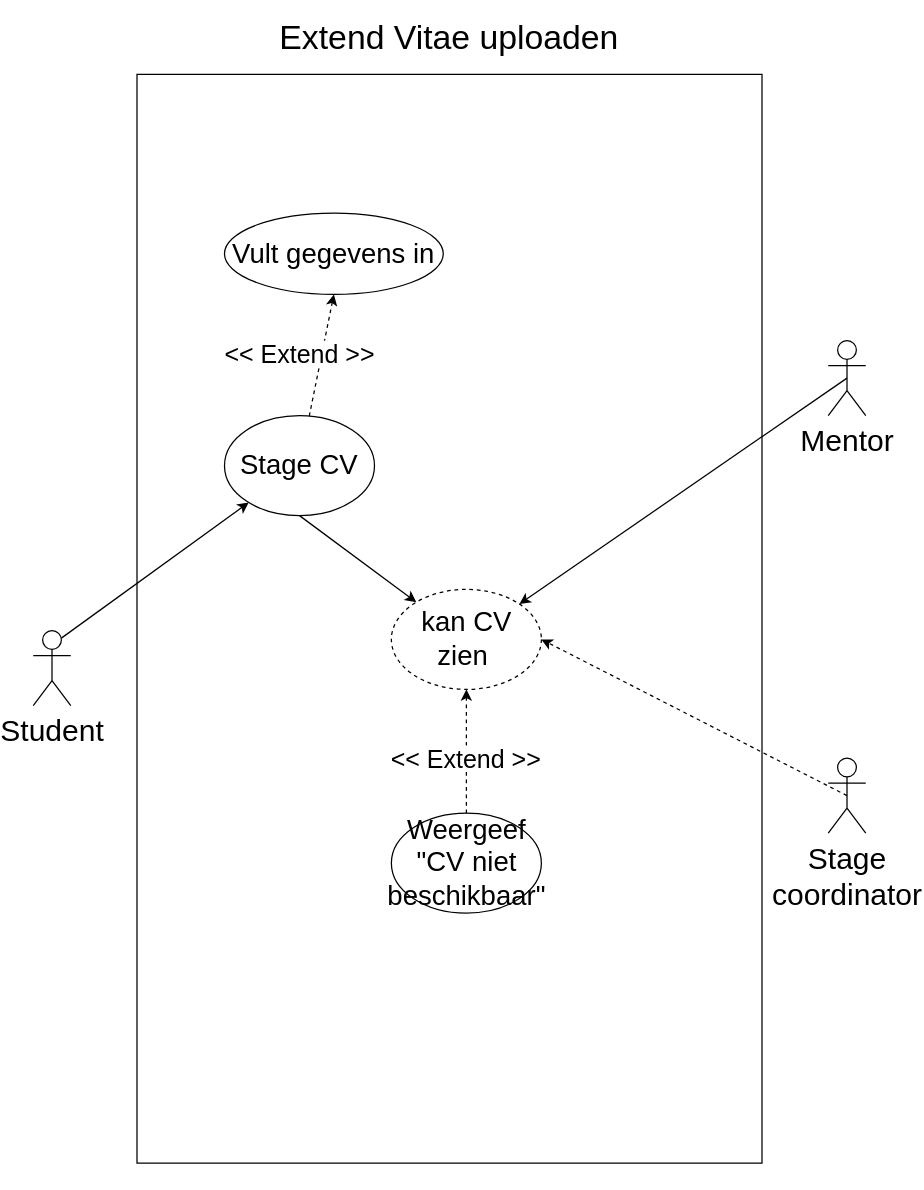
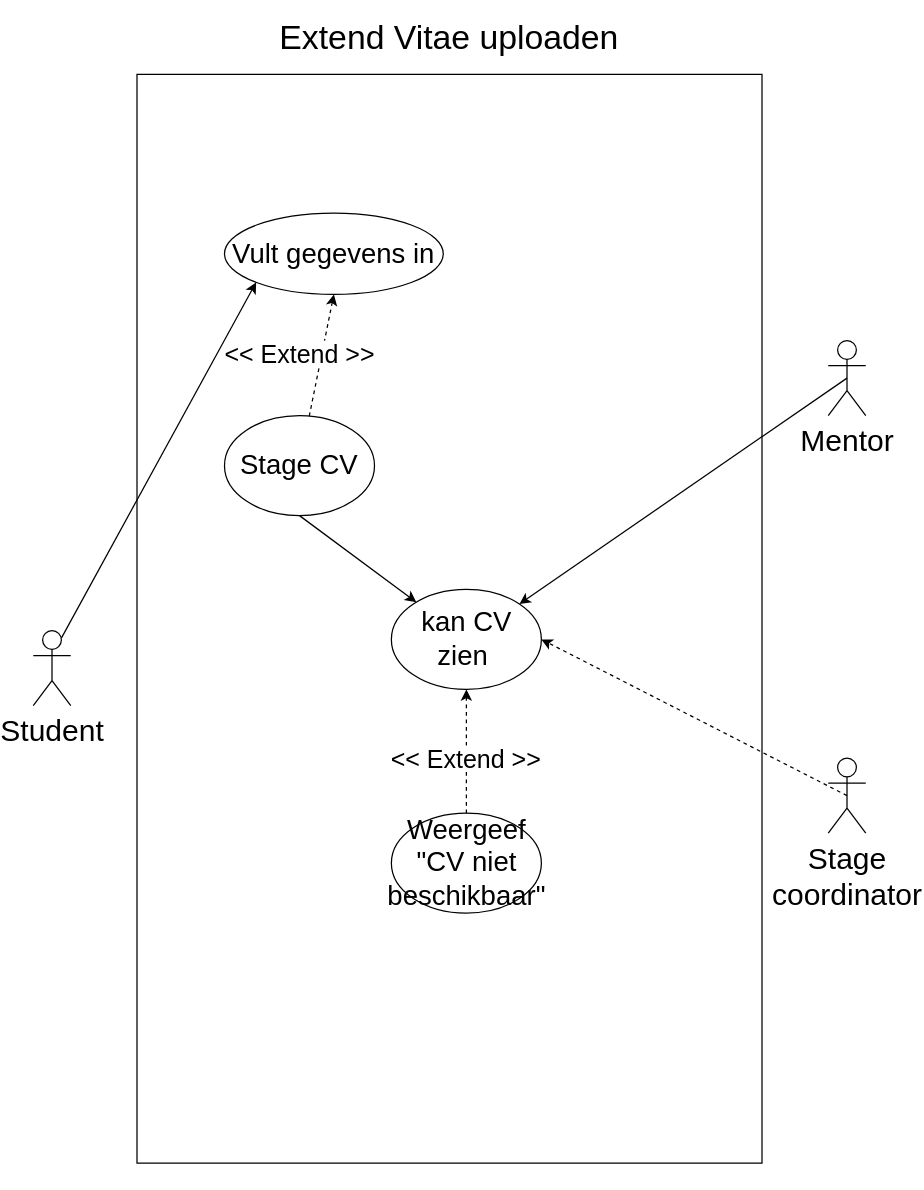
edge "Student" -> "Stage CV": now "Student" -> "Vult gegevens in"
node "kan CV zien": style dashed -> solid
